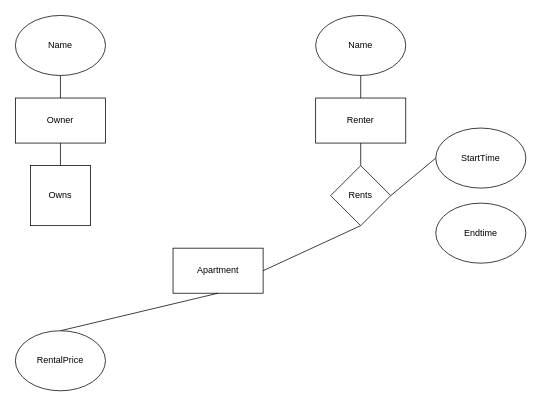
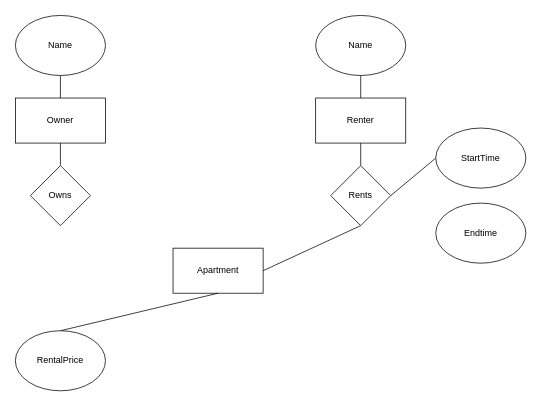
node "Owns": shape rectangle -> diamond
